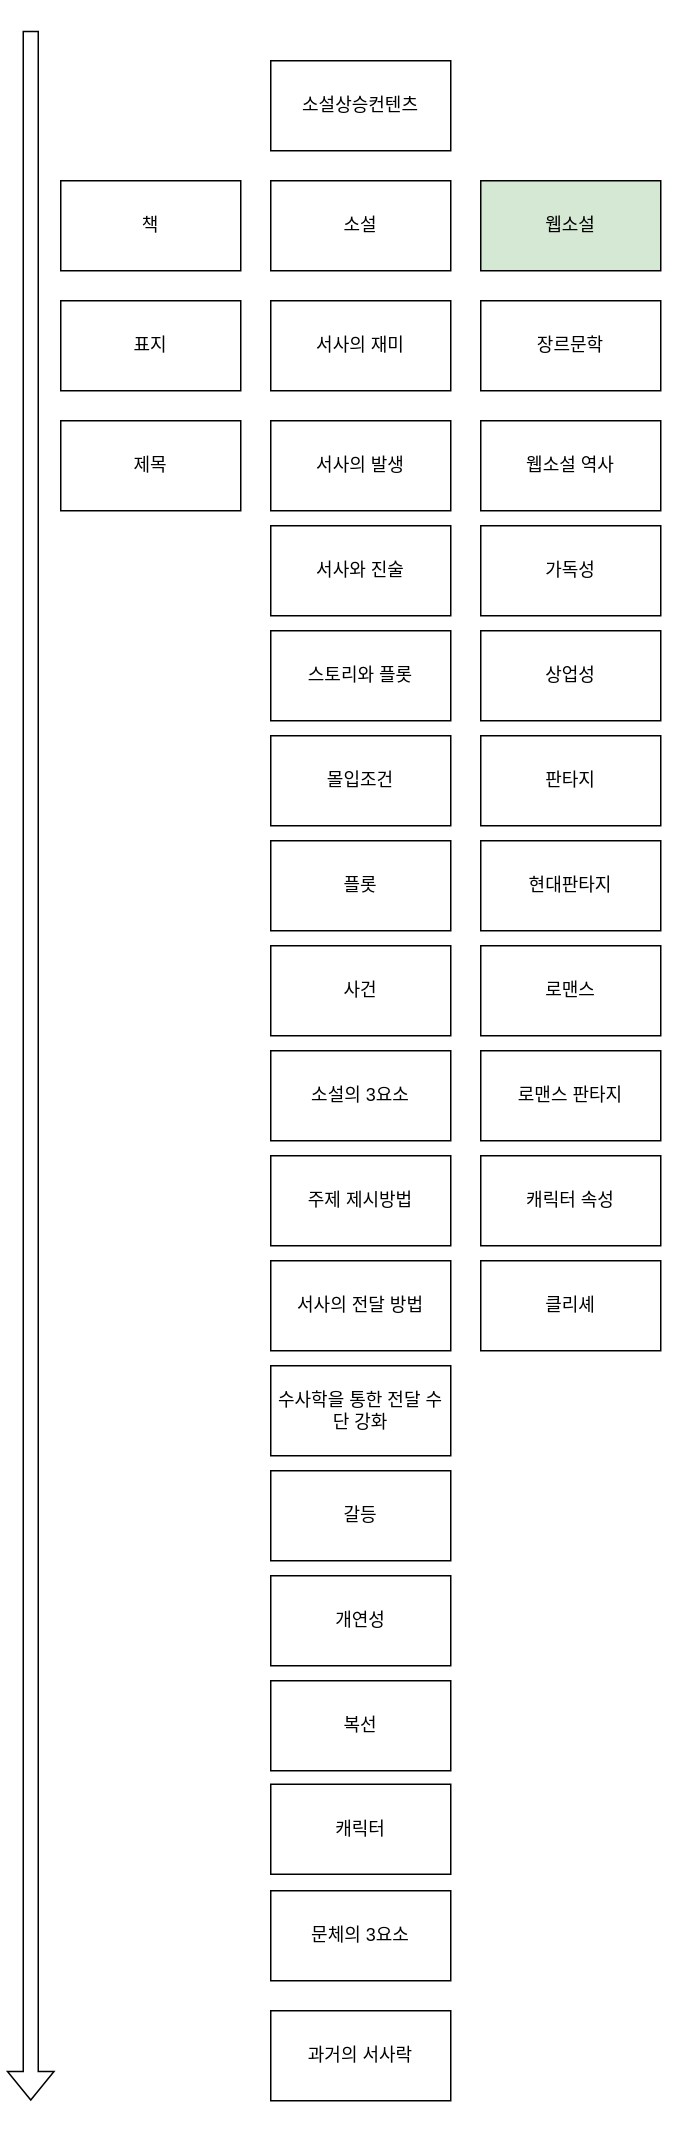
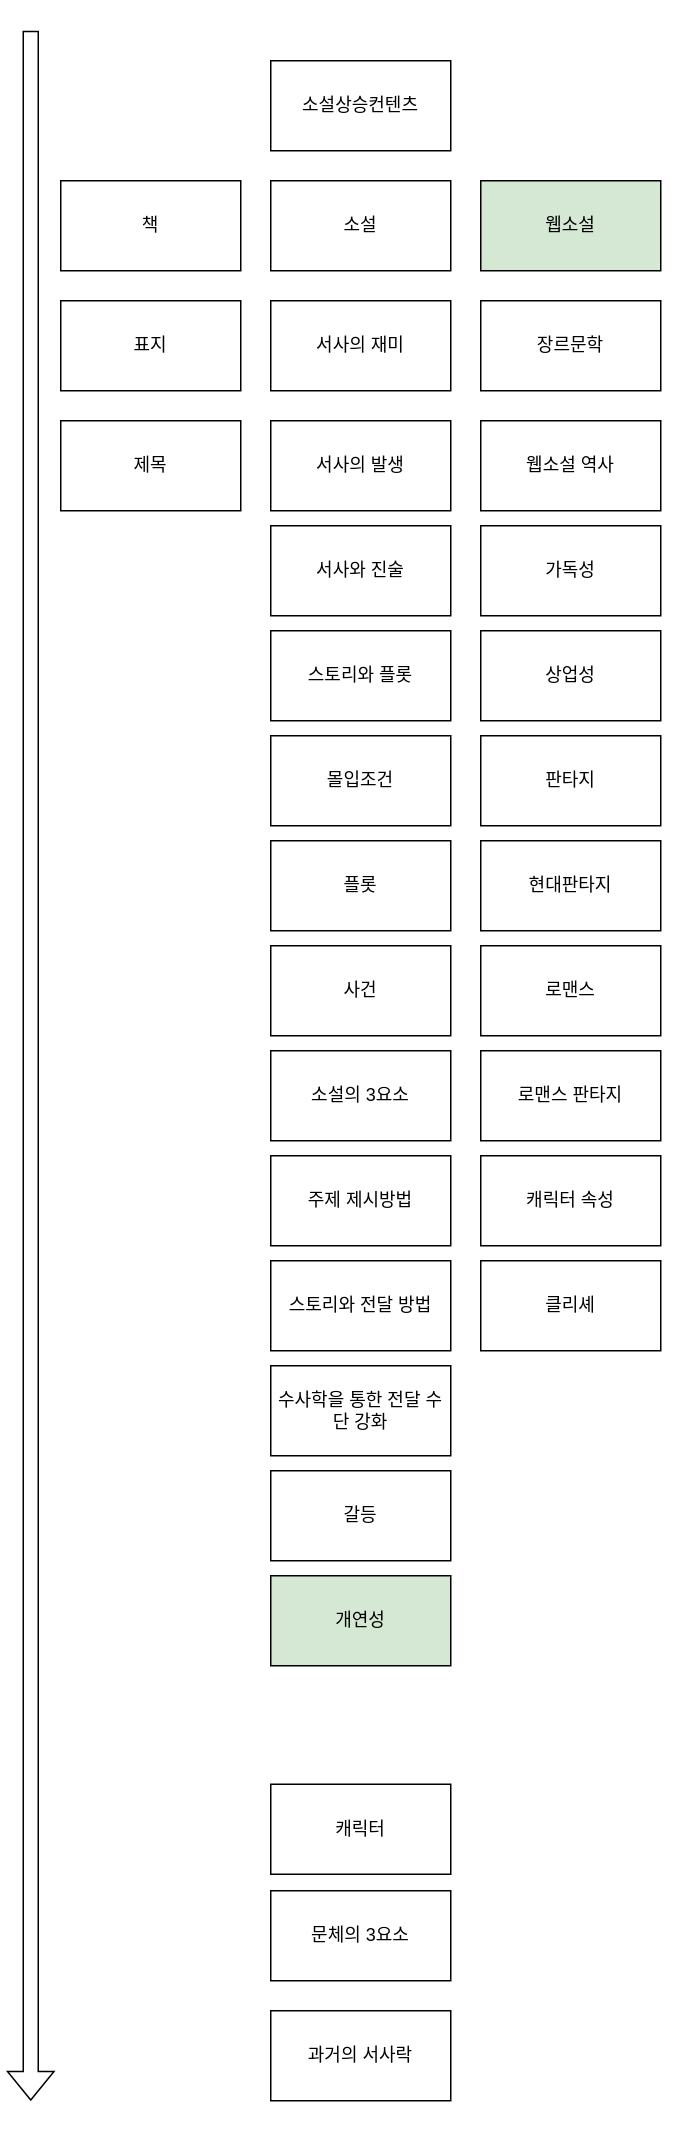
node "서사의 전달 방법": label "서사의 전달 방법" -> "스토리와 전달 방법"
node "개연성": fillcolor #ffffff -> #d5e8d4
node "복선": removed
